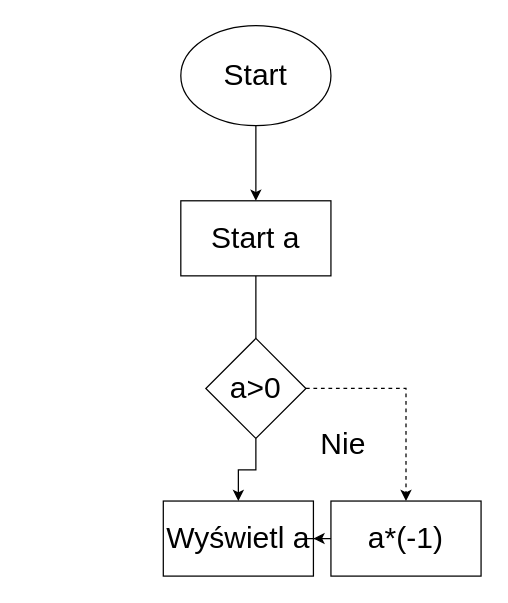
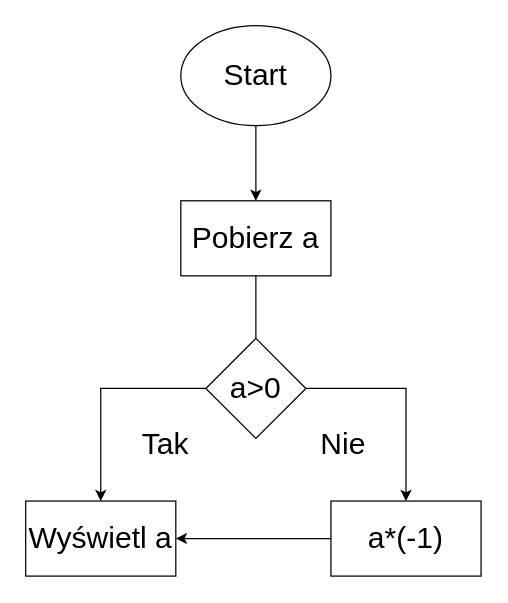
node "Start a": label "Start a" -> "Pobierz a"
edge "a>0" -> "a*(-1)": style dashed -> solid
node "Tak": added
node "Wyświetl a": moved (238, 538) -> (101, 538)
